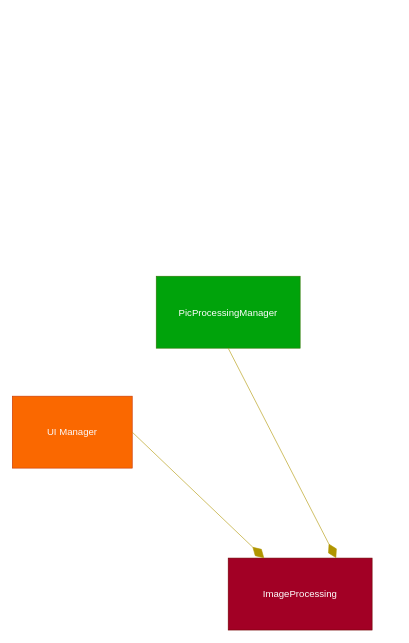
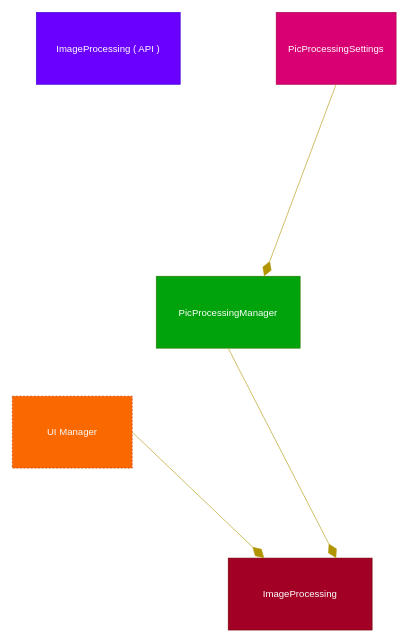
node "ImageProcessing ( API )": added
node "PicProcessingSettings": added
edge "PicProcessingSettings" -> "PicProcessingManager": added
node "UI Manager": style solid -> dashed
